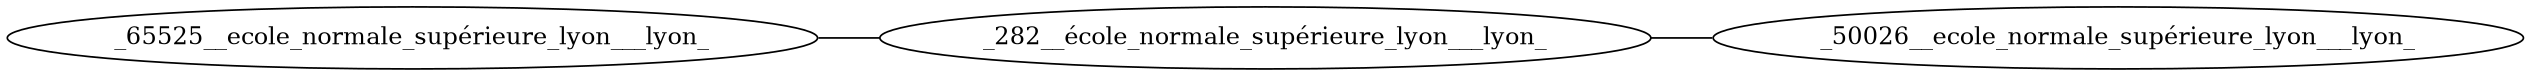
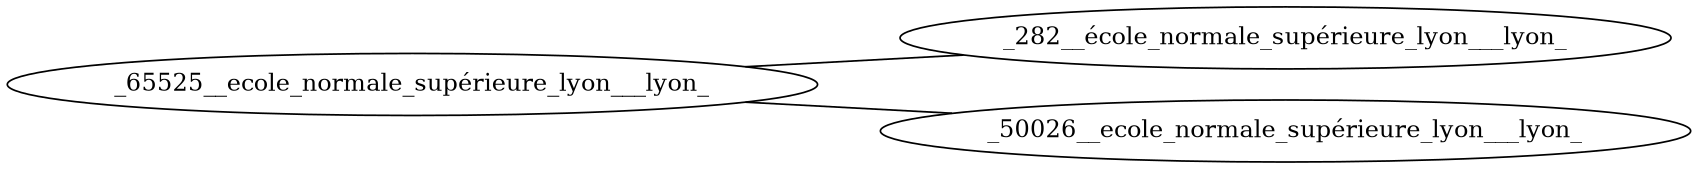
edge "_282__école_normale_supérieure_lyon___lyon_" -- "_50026__ecole_normale_supérieure_lyon___lyon_": now "_65525__ecole_normale_supérieure_lyon___lyon_" -- "_50026__ecole_normale_supérieure_lyon___lyon_"
